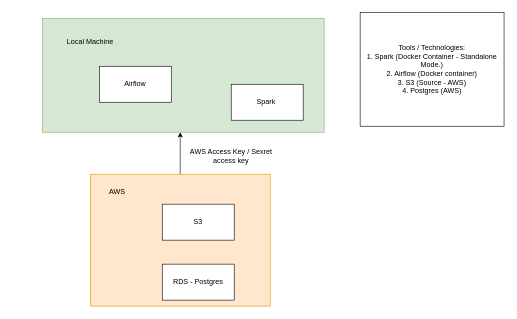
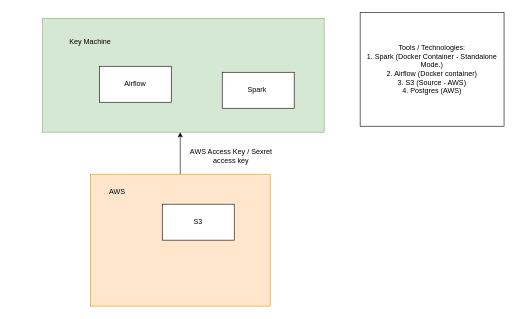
node "Local Machine": label "Local Machine" -> "Key Machine"
node "Spark": moved (267, 102) -> (258, 90)
node "RDS - Postgres": removed
